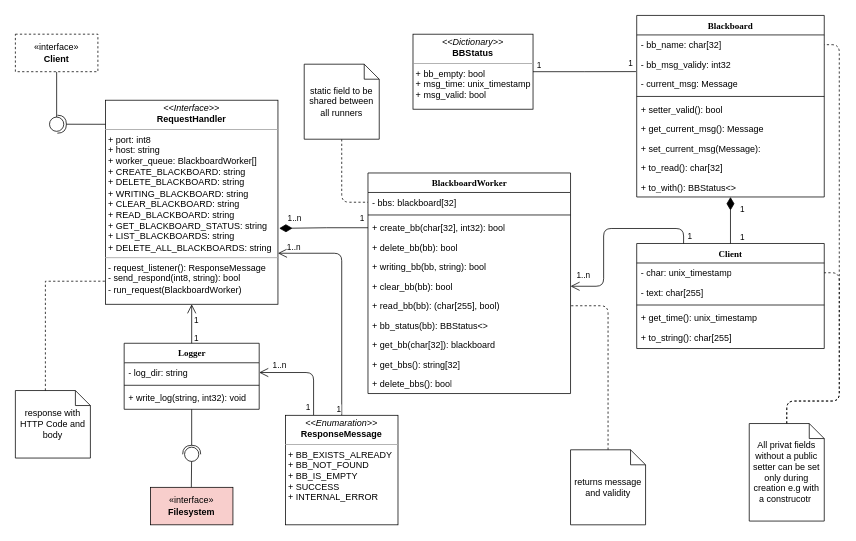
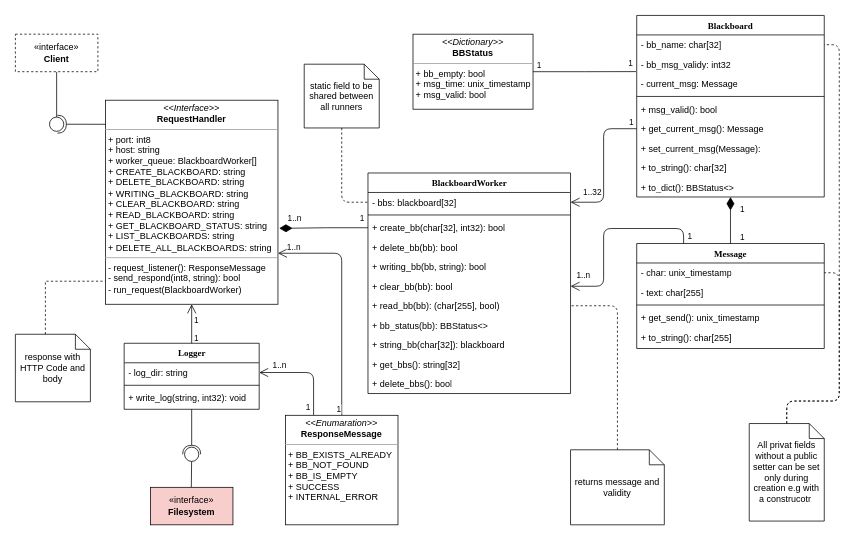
node "static field to be shared between all runners": size 75x75 -> 75x64
node "+ setter_valid(): bool": label "+ setter_valid(): bool" -> "+ msg_valid(): bool"
edge "+ get_current_msg(): Message" -> "- bbs: blackboard[32]": added, labels "1", "1..32"
node "+ to_read(): char[32]": label "+ to_read(): char[32]" -> "+ to_string(): char[32]"
node "+ to_with(): BBStatus<>": label "+ to_with(): BBStatus<>" -> "+ to_dict(): BBStatus<>"
node "Client": label "Client" -> "Message"
node "+ get_time(): unix_timestamp": label "+ get_time(): unix_timestamp" -> "+ get_send(): unix_timestamp"
node "+ get_bb(char[32]): blackboard": label "+ get_bb(char[32]): blackboard" -> "+ string_bb(char[32]): blackboard"
node "response with HTTP Code and body": moved (53, 424) -> (53, 368)
node "returns message and validity": size 75x75 -> 94x75
